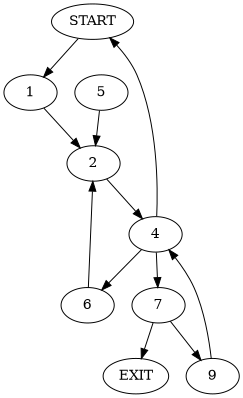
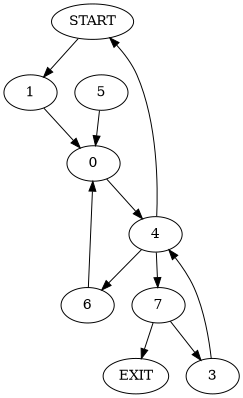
node "2": label "2" -> "0"
node "9": label "9" -> "3"
